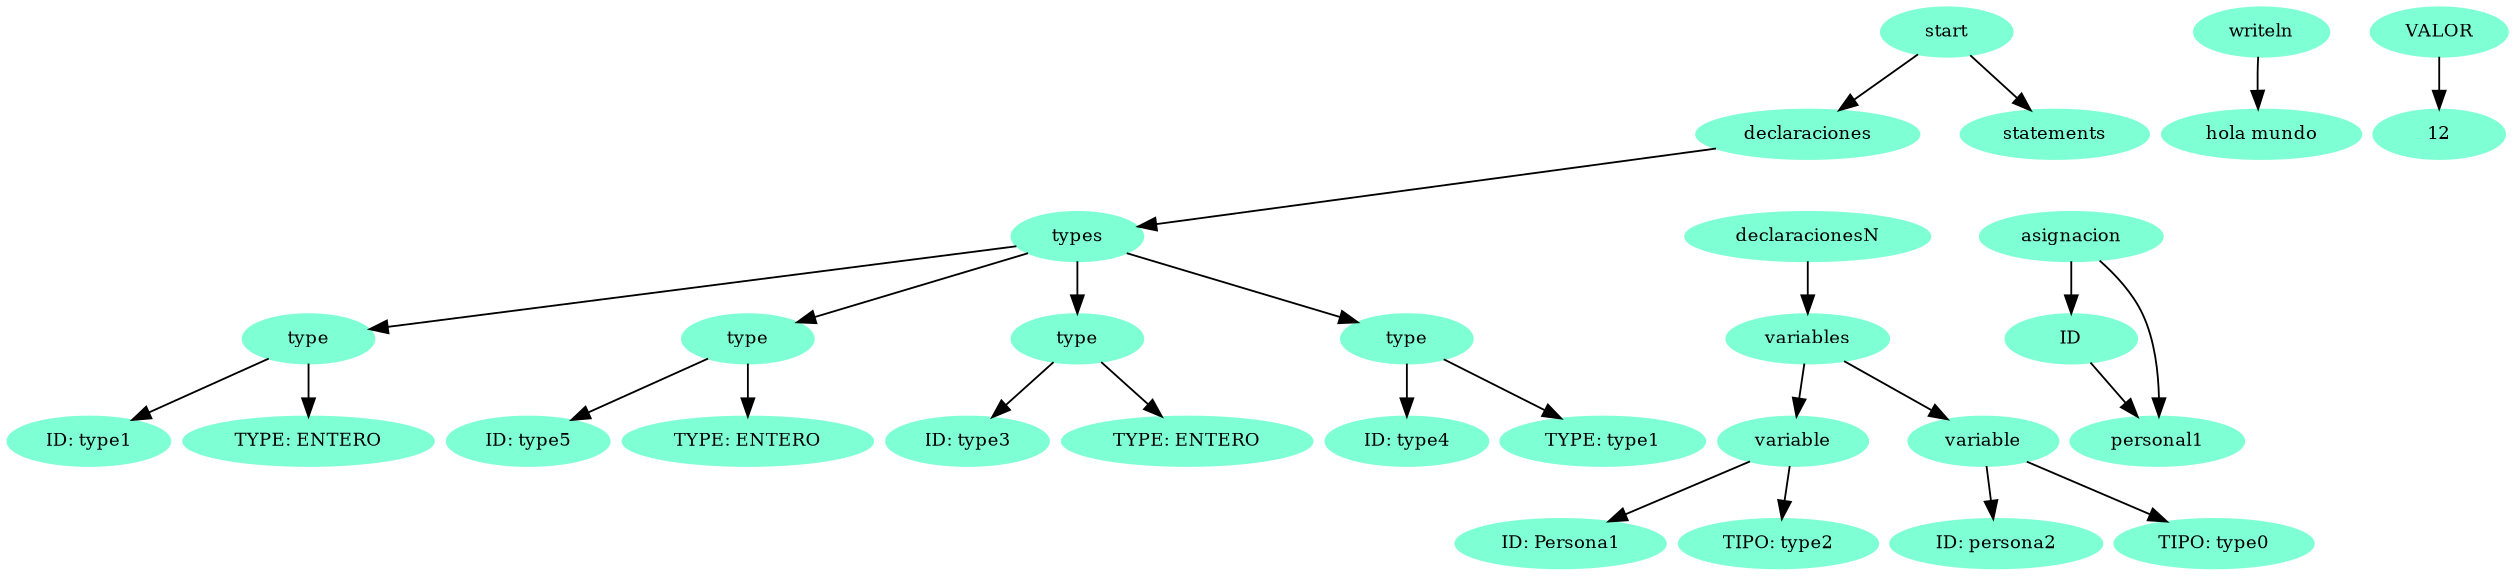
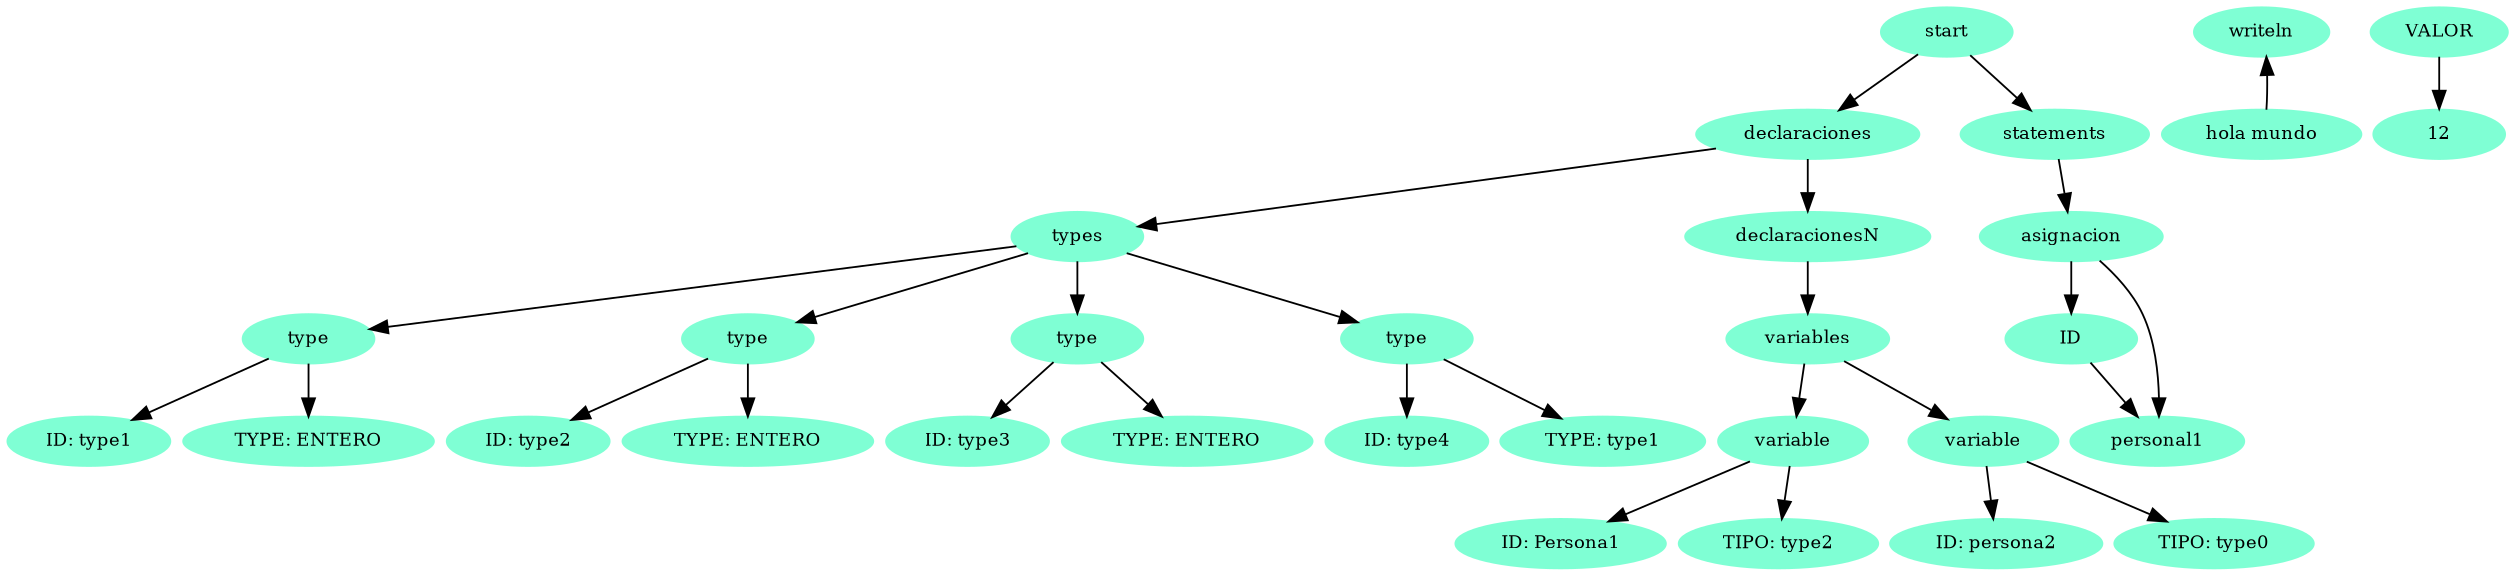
edge "writeln" -> "hola mundo": reversed
edge "declaraciones" -> "declaracionesN": added
edge "statements" -> "asignacion": added
node "ID: type5": label "ID: type5" -> "ID: type2"
